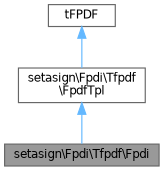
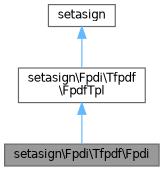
node "tFPDF": label "tFPDF" -> "setasign"
